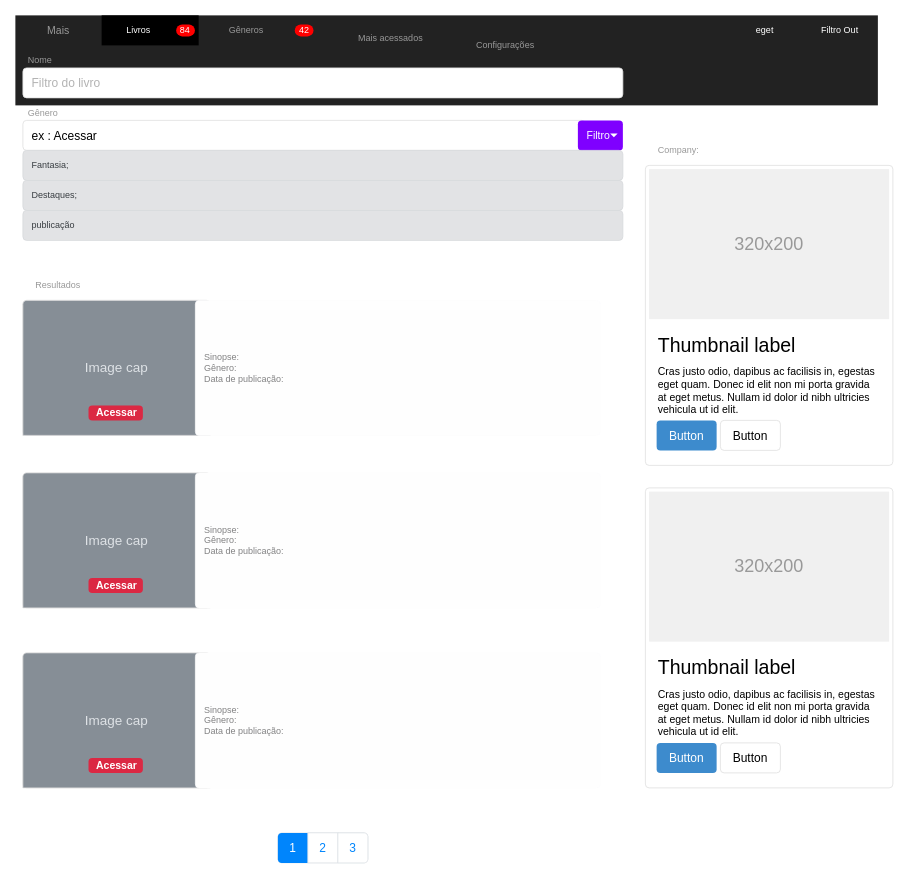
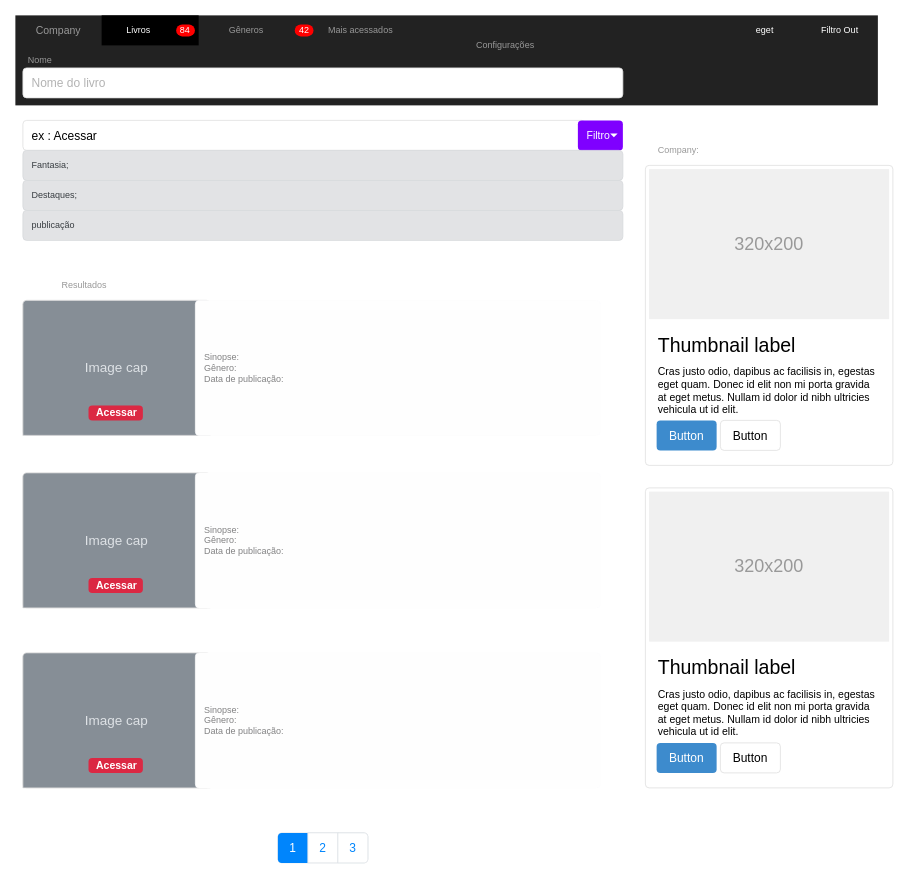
node "Mais": label "Mais" -> "Company"
node "Mais acessados": moved (390, 38) -> (360, 30)
node "Filtro do livro": label "Filtro do livro" -> "Nome do livro"
node "Gênero": removed
node "Resultados": moved (105, 285) -> (132, 285)
